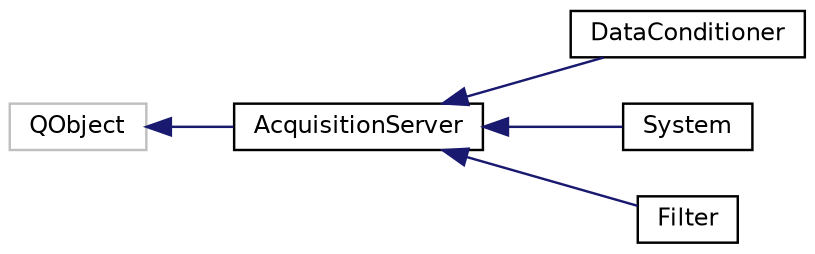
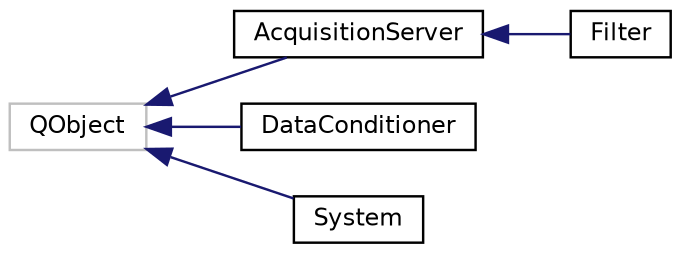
edge "DataConditioner" -> "AcquisitionServer": now "DataConditioner" -> "QObject"
edge "System" -> "AcquisitionServer": now "System" -> "QObject"
